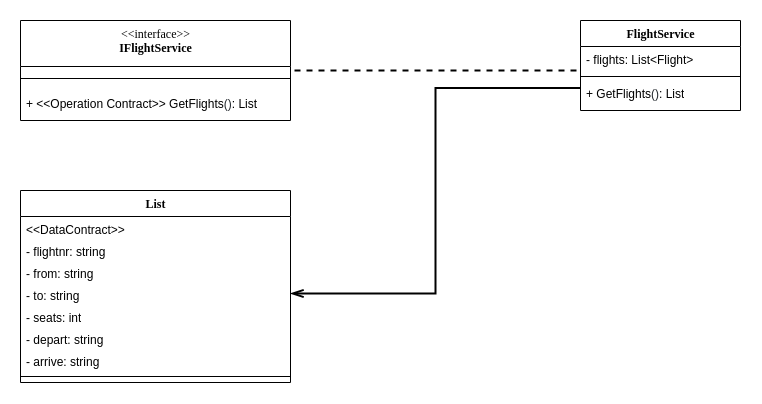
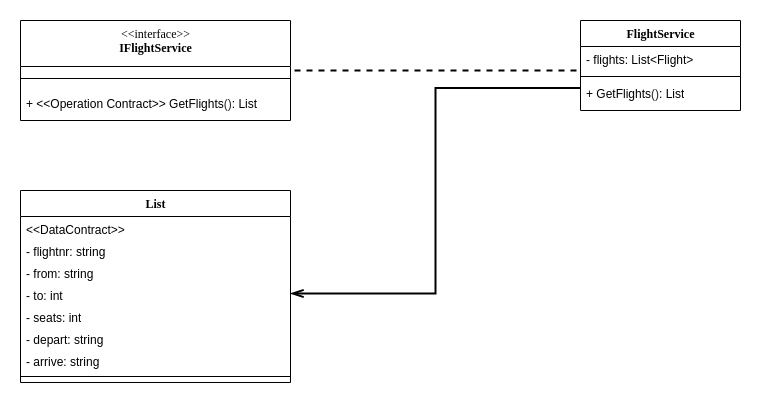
node "- to: string": label "- to: string" -> "- to: int"
